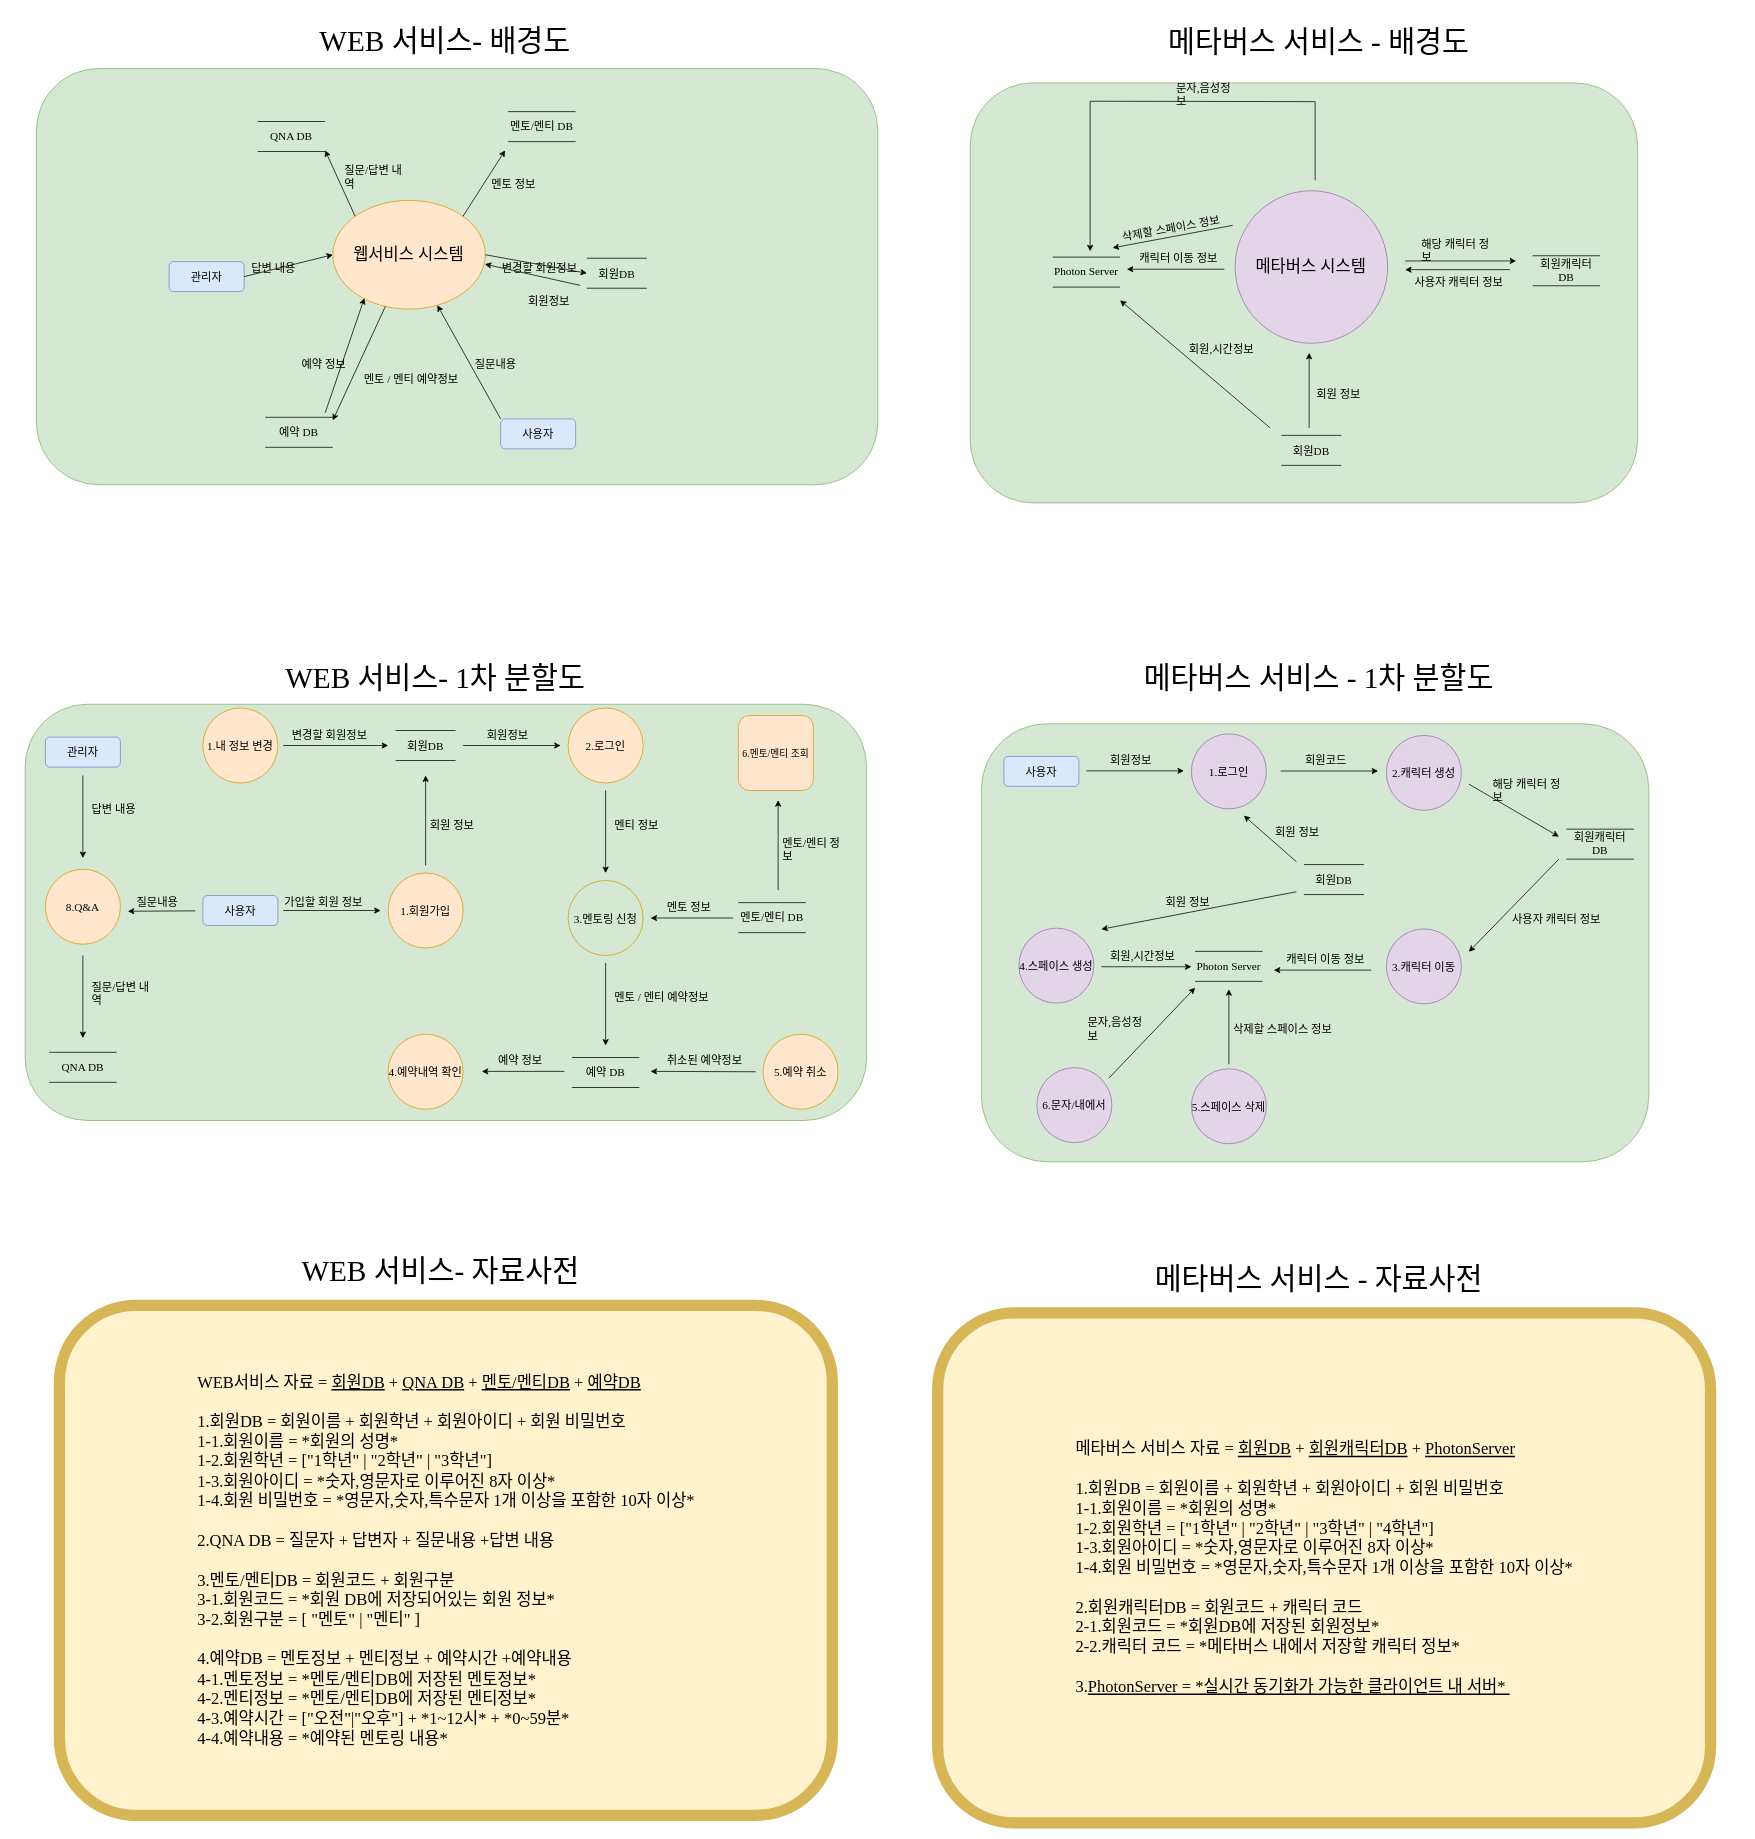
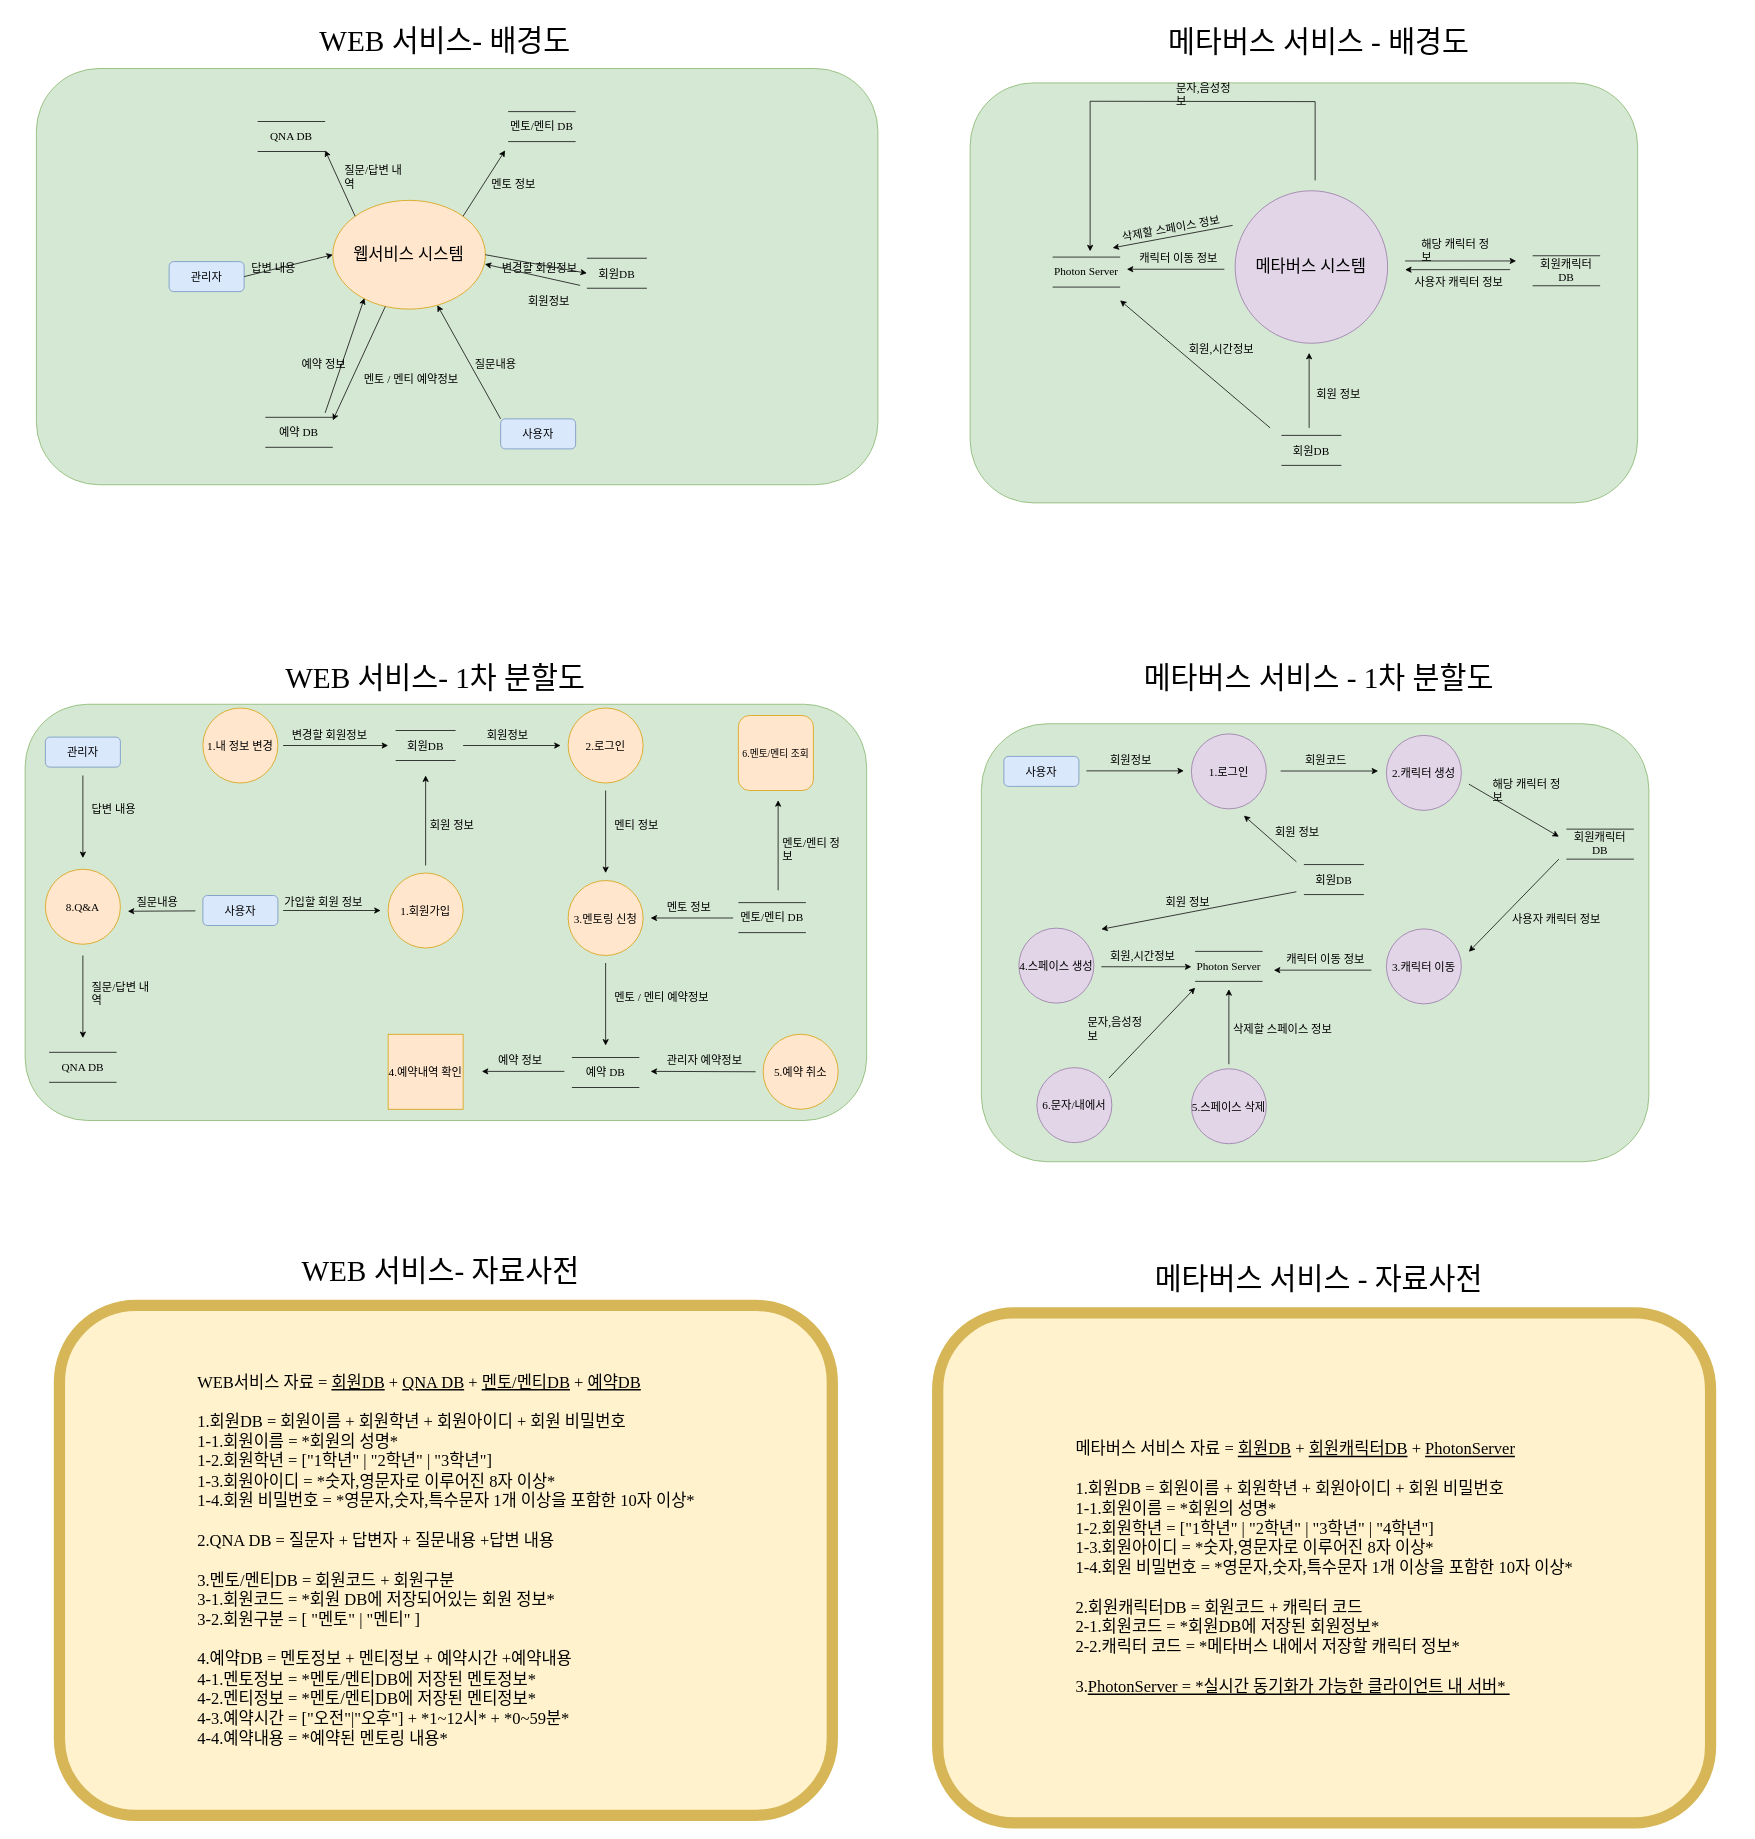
node "3.멘토링 신청": fillcolor #d5e8d4 -> #ffe6cc
node "취소된 예약정보": label "취소된 예약정보" -> "관리자 예약정보"
node "4.예약내역 확인": shape ellipse -> rectangle
